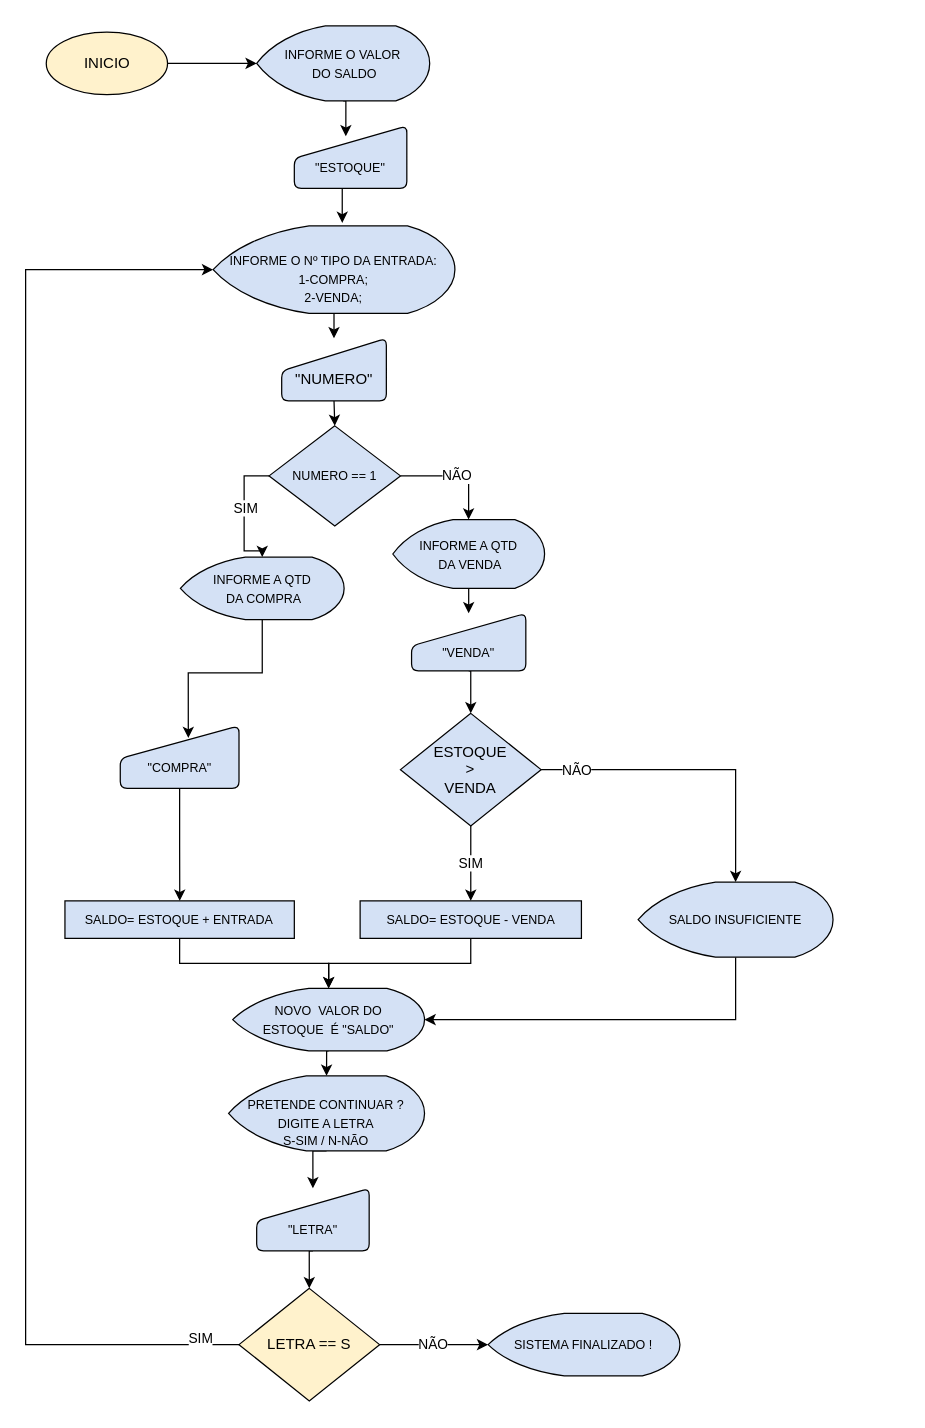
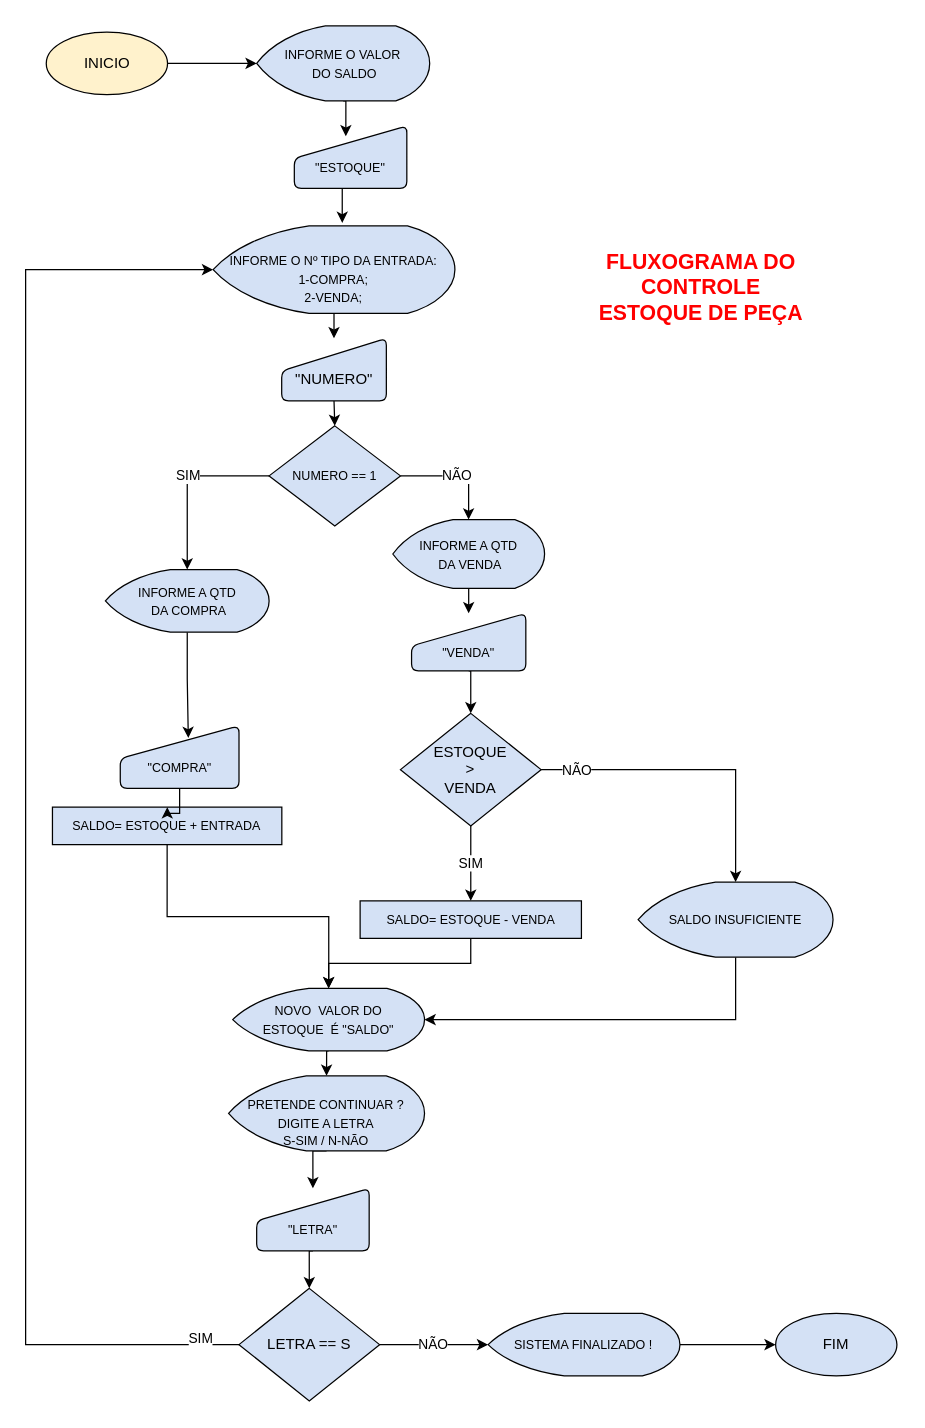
node "FLUXOGRAMA DO CONTROLE ESTOQUE DE PEÇA": added
node "INFORME A QTD DA COMPRA": moved (262, 588) -> (187, 601)
node "SALDO= ESTOQUE + ENTRADA": moved (180, 919) -> (167, 826)
node "LETRA == S": fillcolor #fff2cc -> #d4e1f5
edge "SISTEMA FINALIZADO !" -> "FIM": added
node "FIM": added
